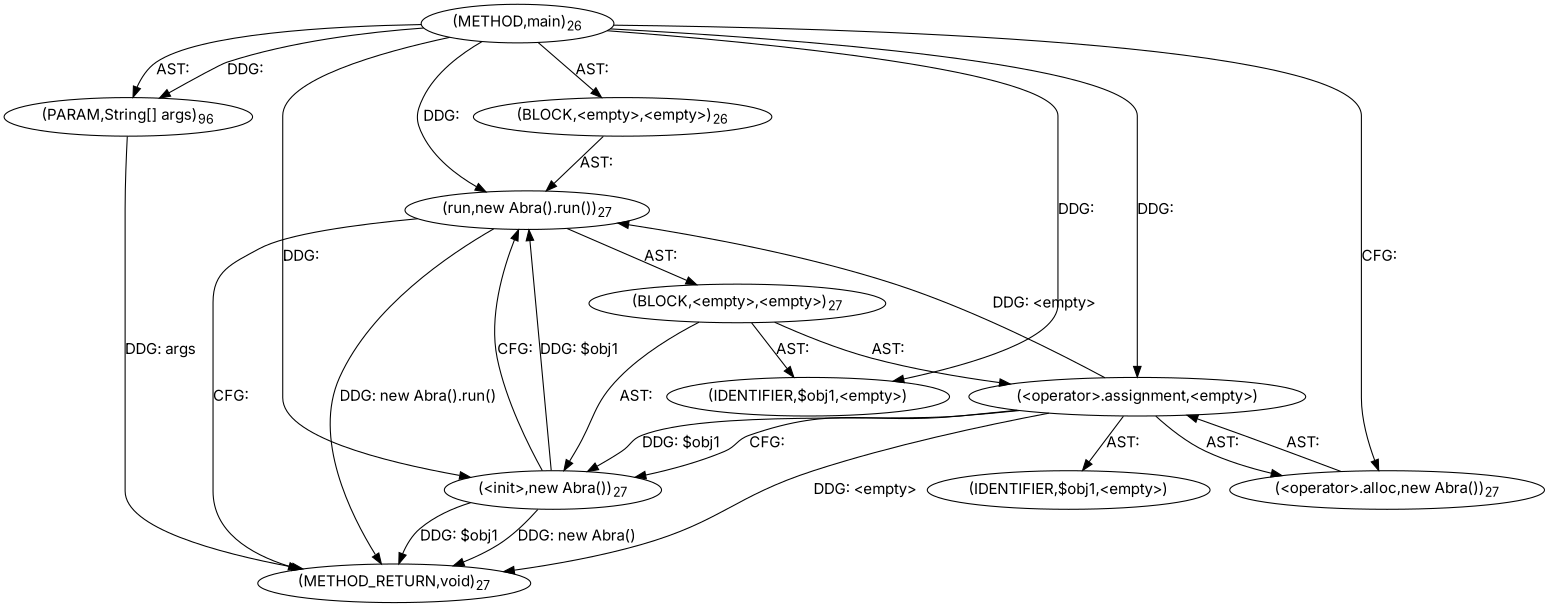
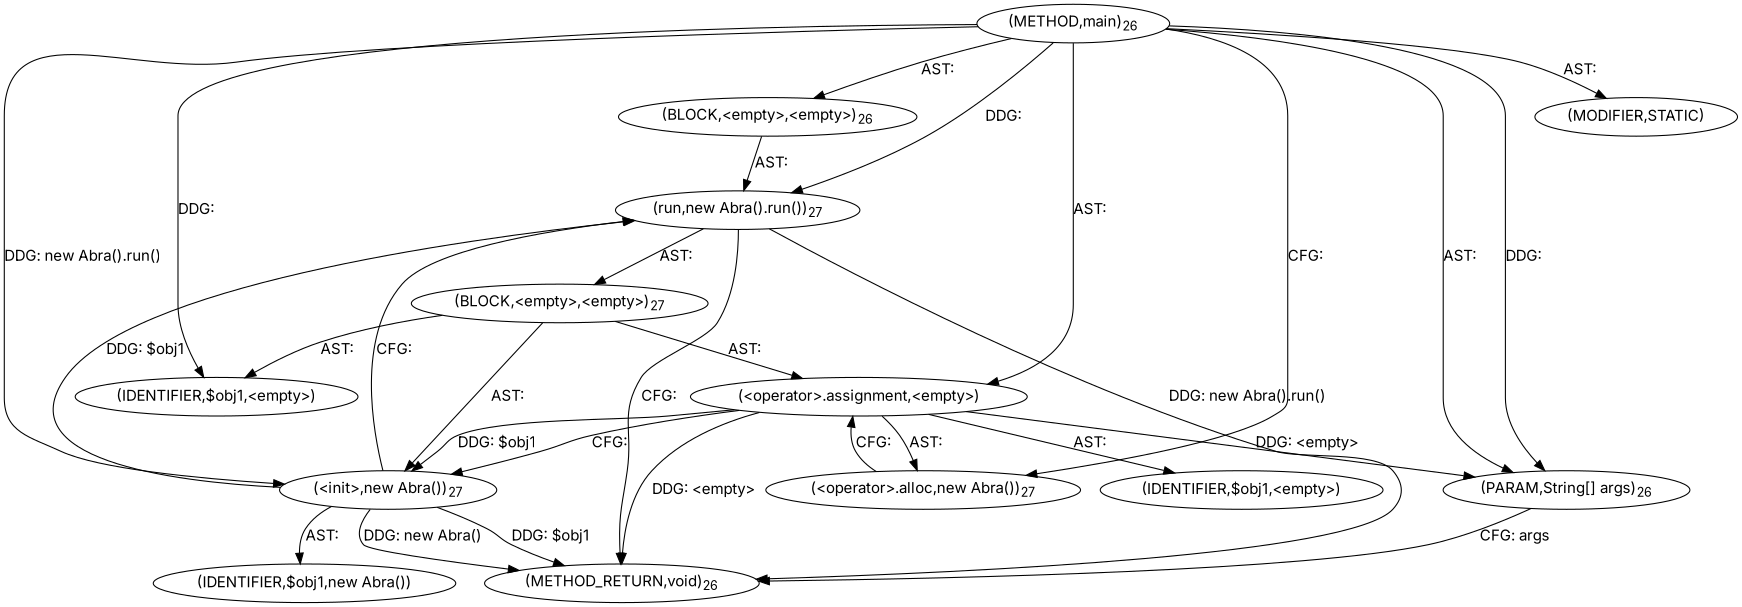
node "(PARAM,String[] args)": text "96" -> "26"
node "(MODIFIER,STATIC)": added
edge "(METHOD,main)" -> "(<operator>.assignment,<empty>)": label "DDG: " -> "AST: "
edge "(METHOD,main)" -> "(<init>,new Abra())": label "DDG: " -> "DDG: new Abra().run()"
edge "(<operator>.assignment,<empty>)" -> "(run,new Abra().run())": now "(<operator>.assignment,<empty>)" -> "(PARAM,String[] args)"
edge "(PARAM,String[] args)" -> "(METHOD_RETURN,void)": label "DDG: args" -> "CFG: args"
edge "(<operator>.alloc,new Abra())" -> "(<operator>.assignment,<empty>)": label "AST: " -> "CFG: "
node "(METHOD_RETURN,void)": text "27" -> "26"
node "(IDENTIFIER,$obj1,new Abra())": added
